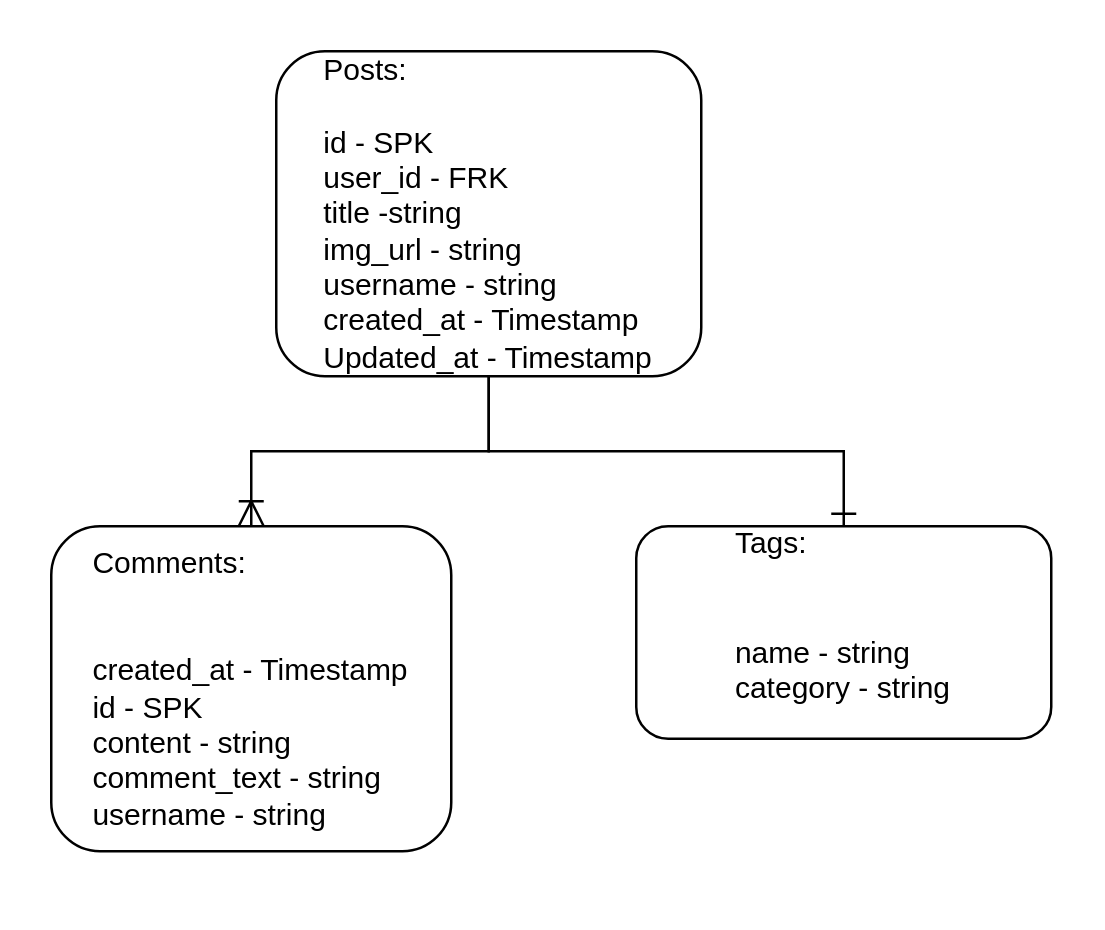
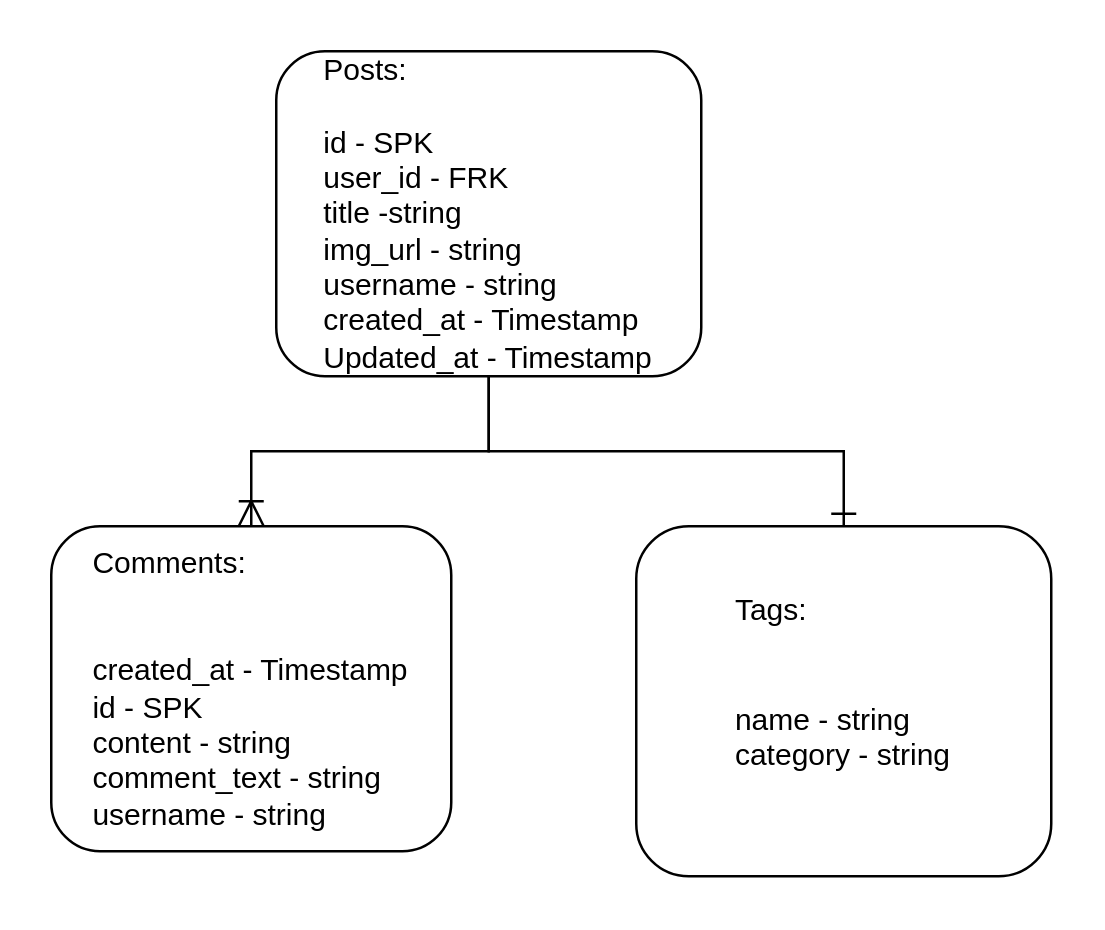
node "Tags: name - string category - string": size 415x213 -> 415x350
